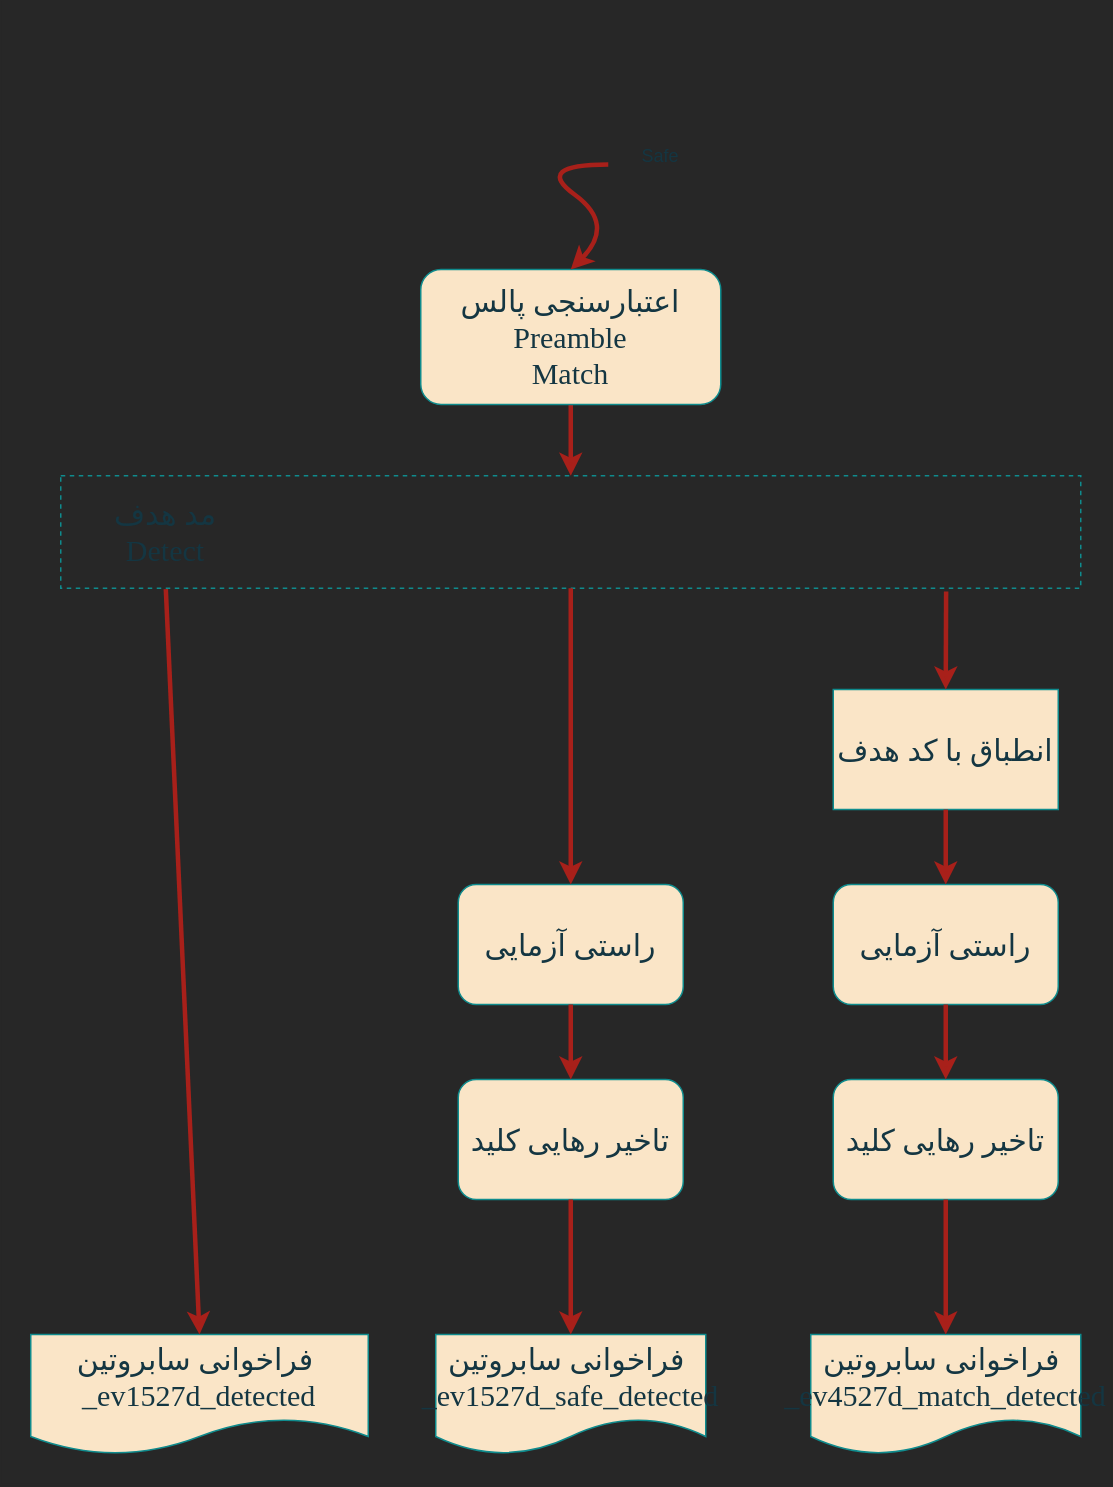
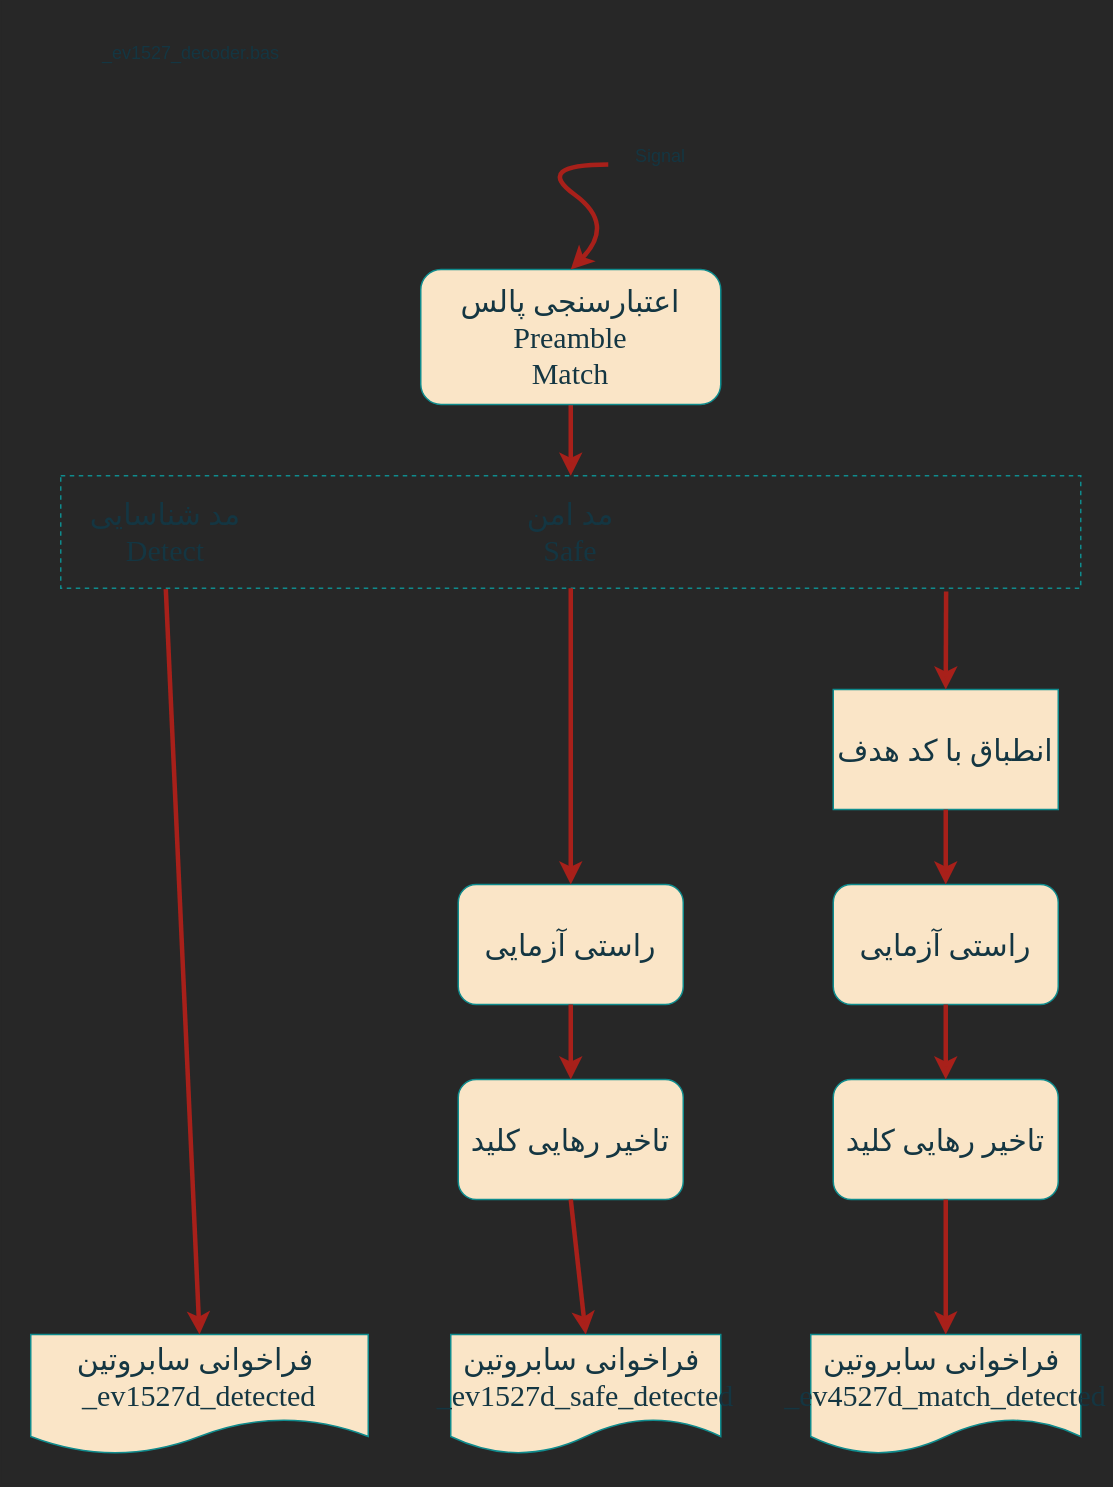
node "_ev1527_decoder.bas": added
node "Safe": label "Safe" -> "Signal"
node "مد هدف Detect": label "مد هدف Detect" -> "مد شناسایی Detect"
node "مد امن Safe": added
node "فراخوانی سابروتین _ev1527d_safe_detected": moved (571, 1394) -> (586, 1394)
